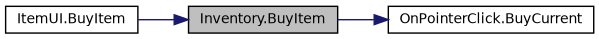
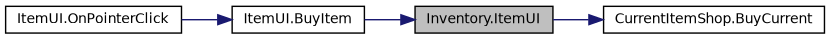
node "ItemUI.OnPointerClick": added
node "Inventory.BuyItem": label "Inventory.BuyItem" -> "Inventory.ItemUI"
node "OnPointerClick.BuyCurrent": label "OnPointerClick.BuyCurrent" -> "CurrentItemShop.BuyCurrent"
